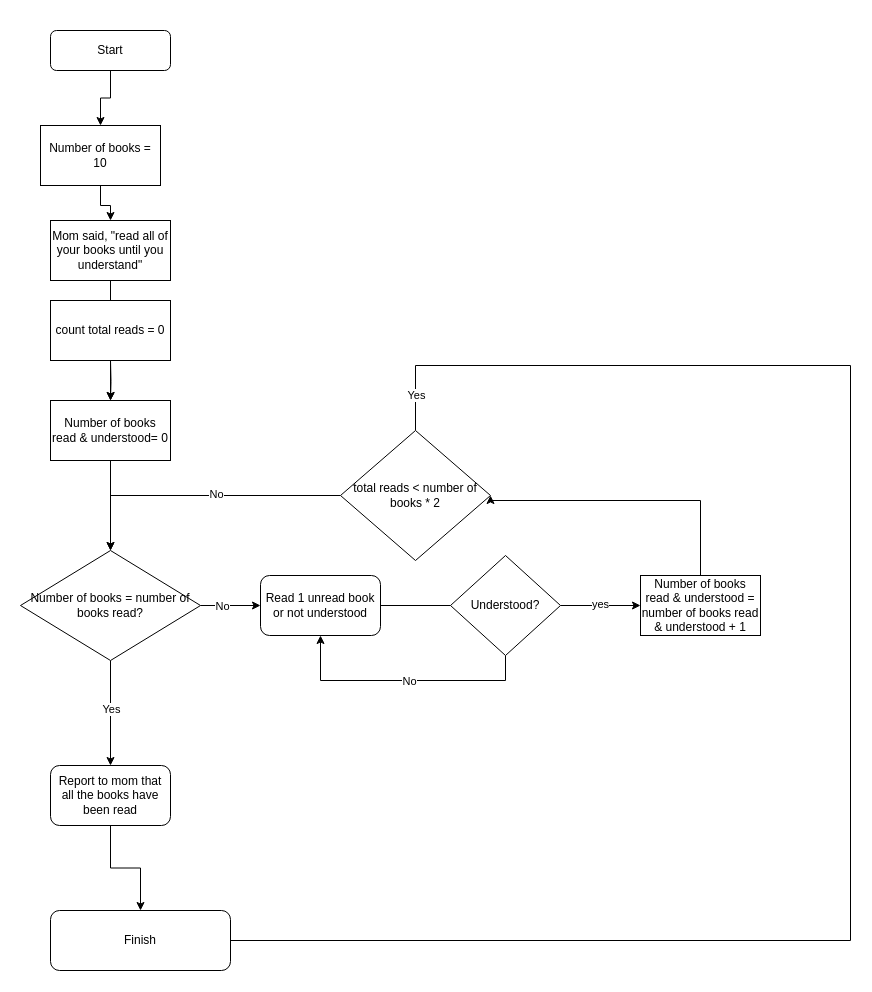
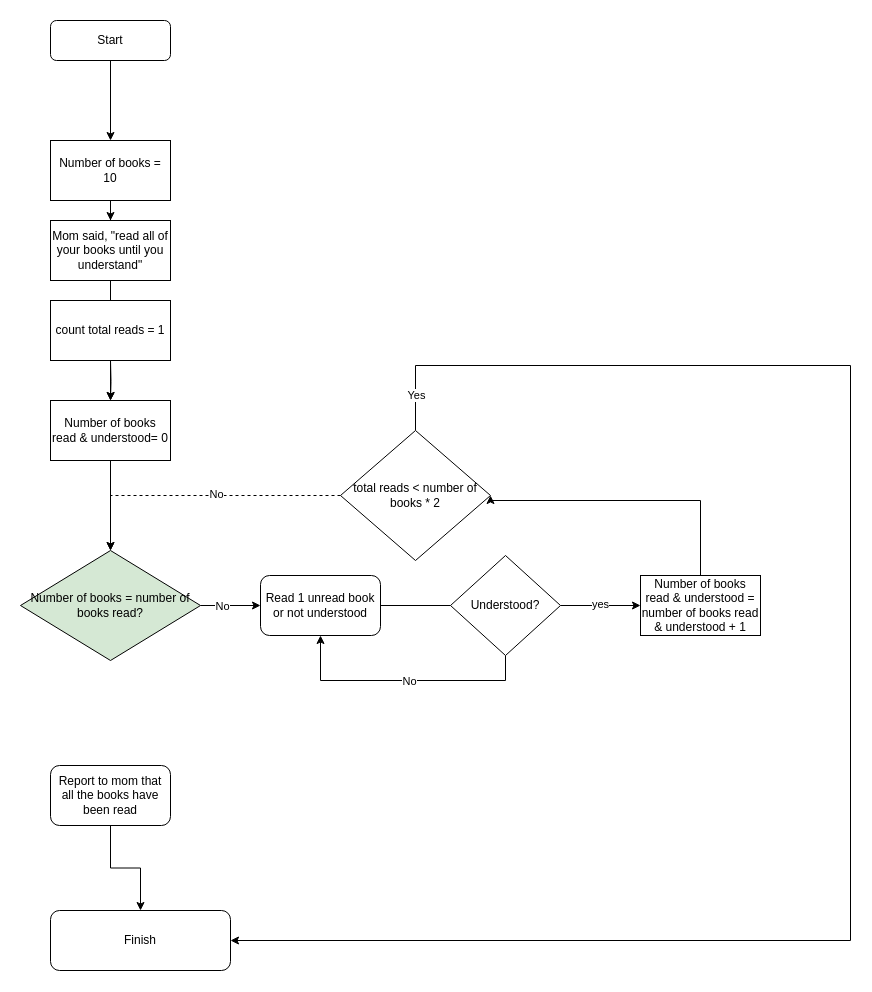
node "Start": moved (111, 51) -> (111, 41)
node "Number of books = 10": moved (101, 156) -> (111, 171)
node "count total reads = 0": label "count total reads = 0" -> "count total reads = 1"
edge "total reads < number of books * 2" -> "Number of books = number of books read?": style solid -> dashed
node "Number of books = number of books read?": fillcolor #ffffff -> #d5e8d4
edge "Number of books = number of books read?" -> "Report to mom that all the books have been read": removed, label "Yes"
edge "total reads < number of books * 2" -- "Finish": arrowhead none -> classic
